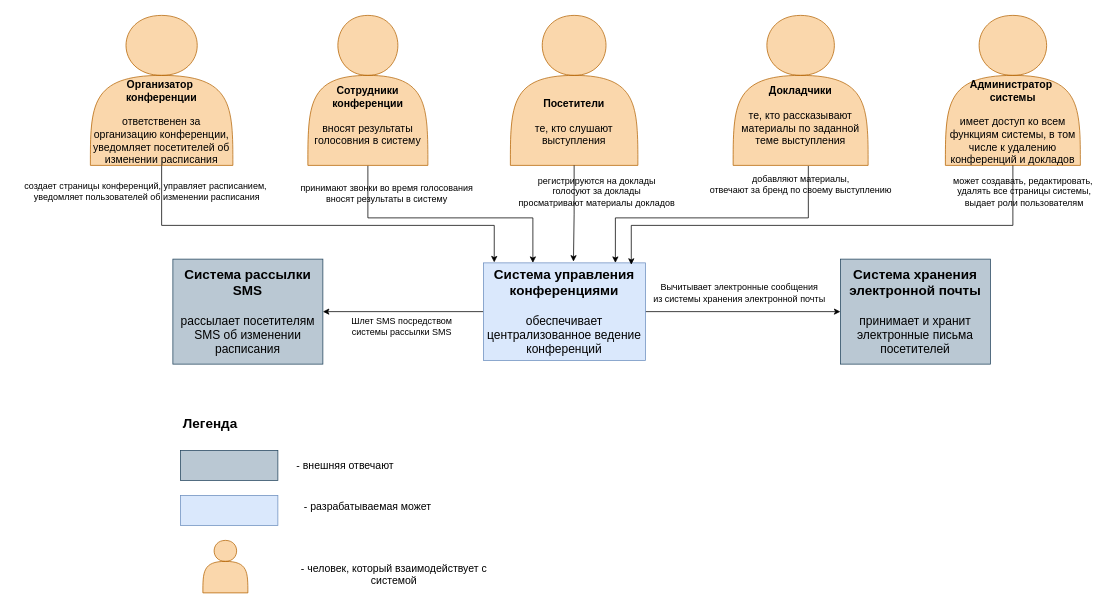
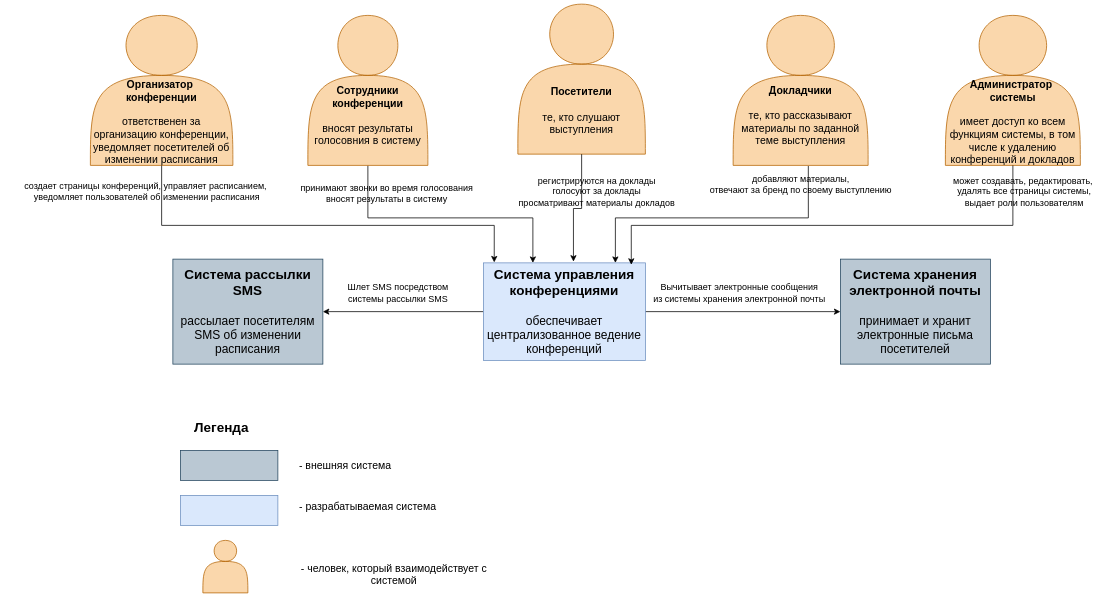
node "Посетители те, кто слушают выступления": moved (574, 90) -> (582, 79)
node "Шлет SMS посредством системы рассылки SMS": moved (402, 327) -> (398, 293)
node "Легенда": moved (210, 424) -> (222, 428)
node "- внешняя отвечают": label "- внешняя отвечают" -> "- внешняя система"
node "- разрабатываемая может": label "- разрабатываемая может" -> "- разрабатываемая система"
